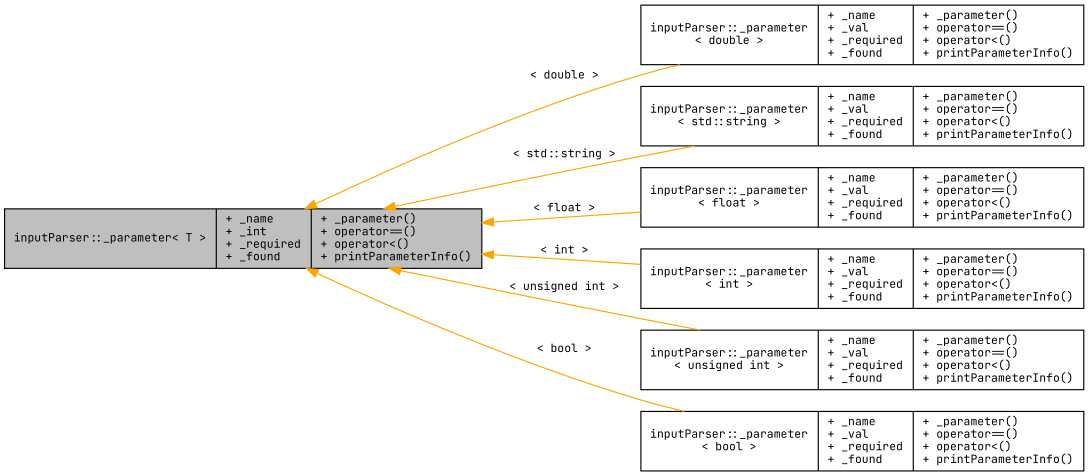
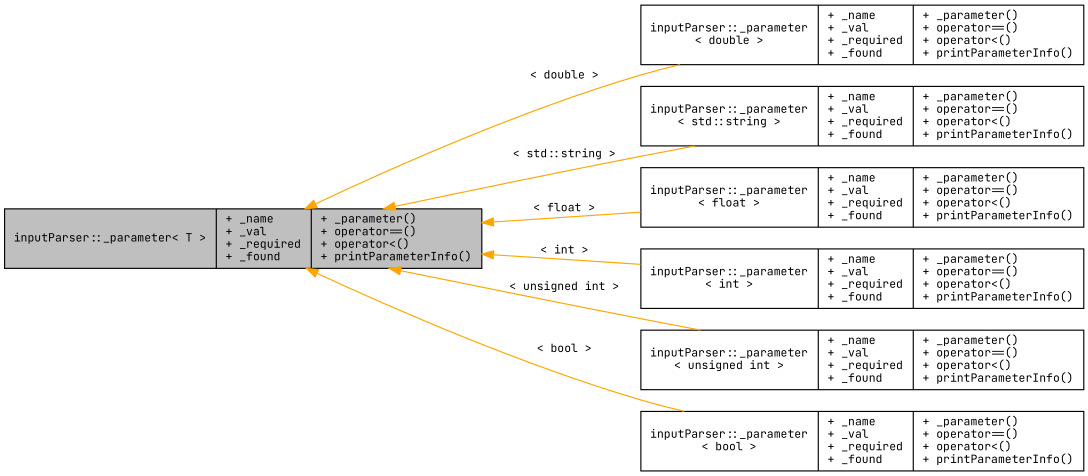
node "inputParser::_parameter< T >": text "+ _int" -> "+ _val"
